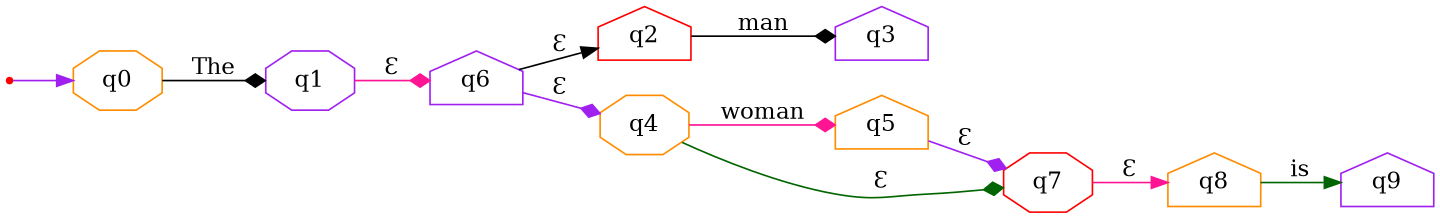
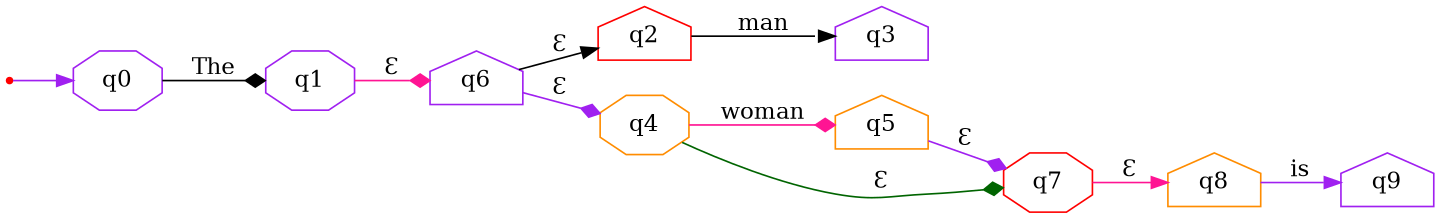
edge "q2" -> "q3": arrowhead diamond -> normal
node "q0": color darkorange -> purple
edge "q8" -> "q9": color darkgreen -> purple
